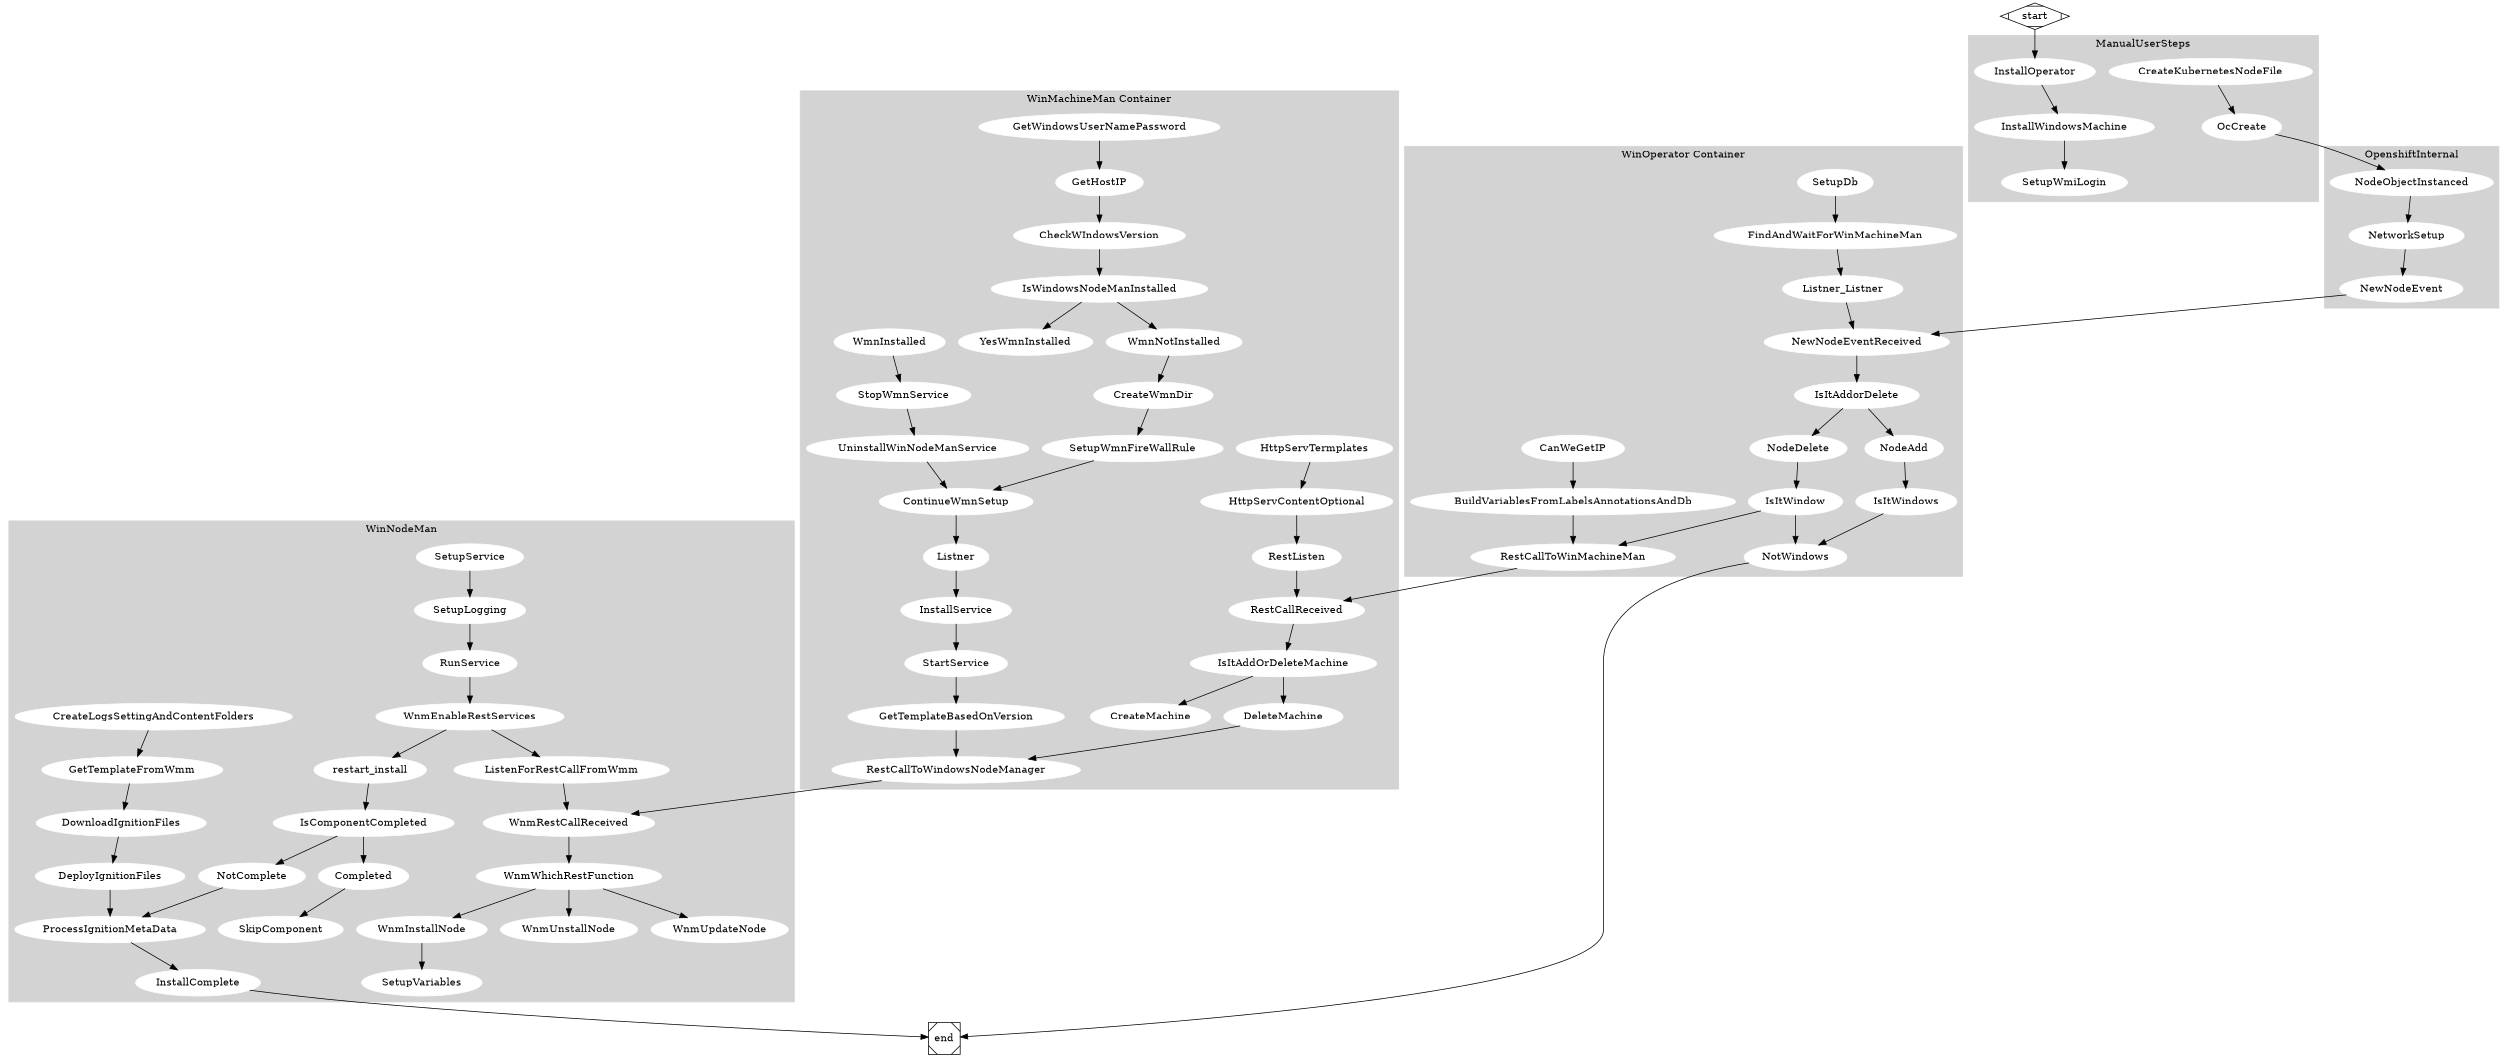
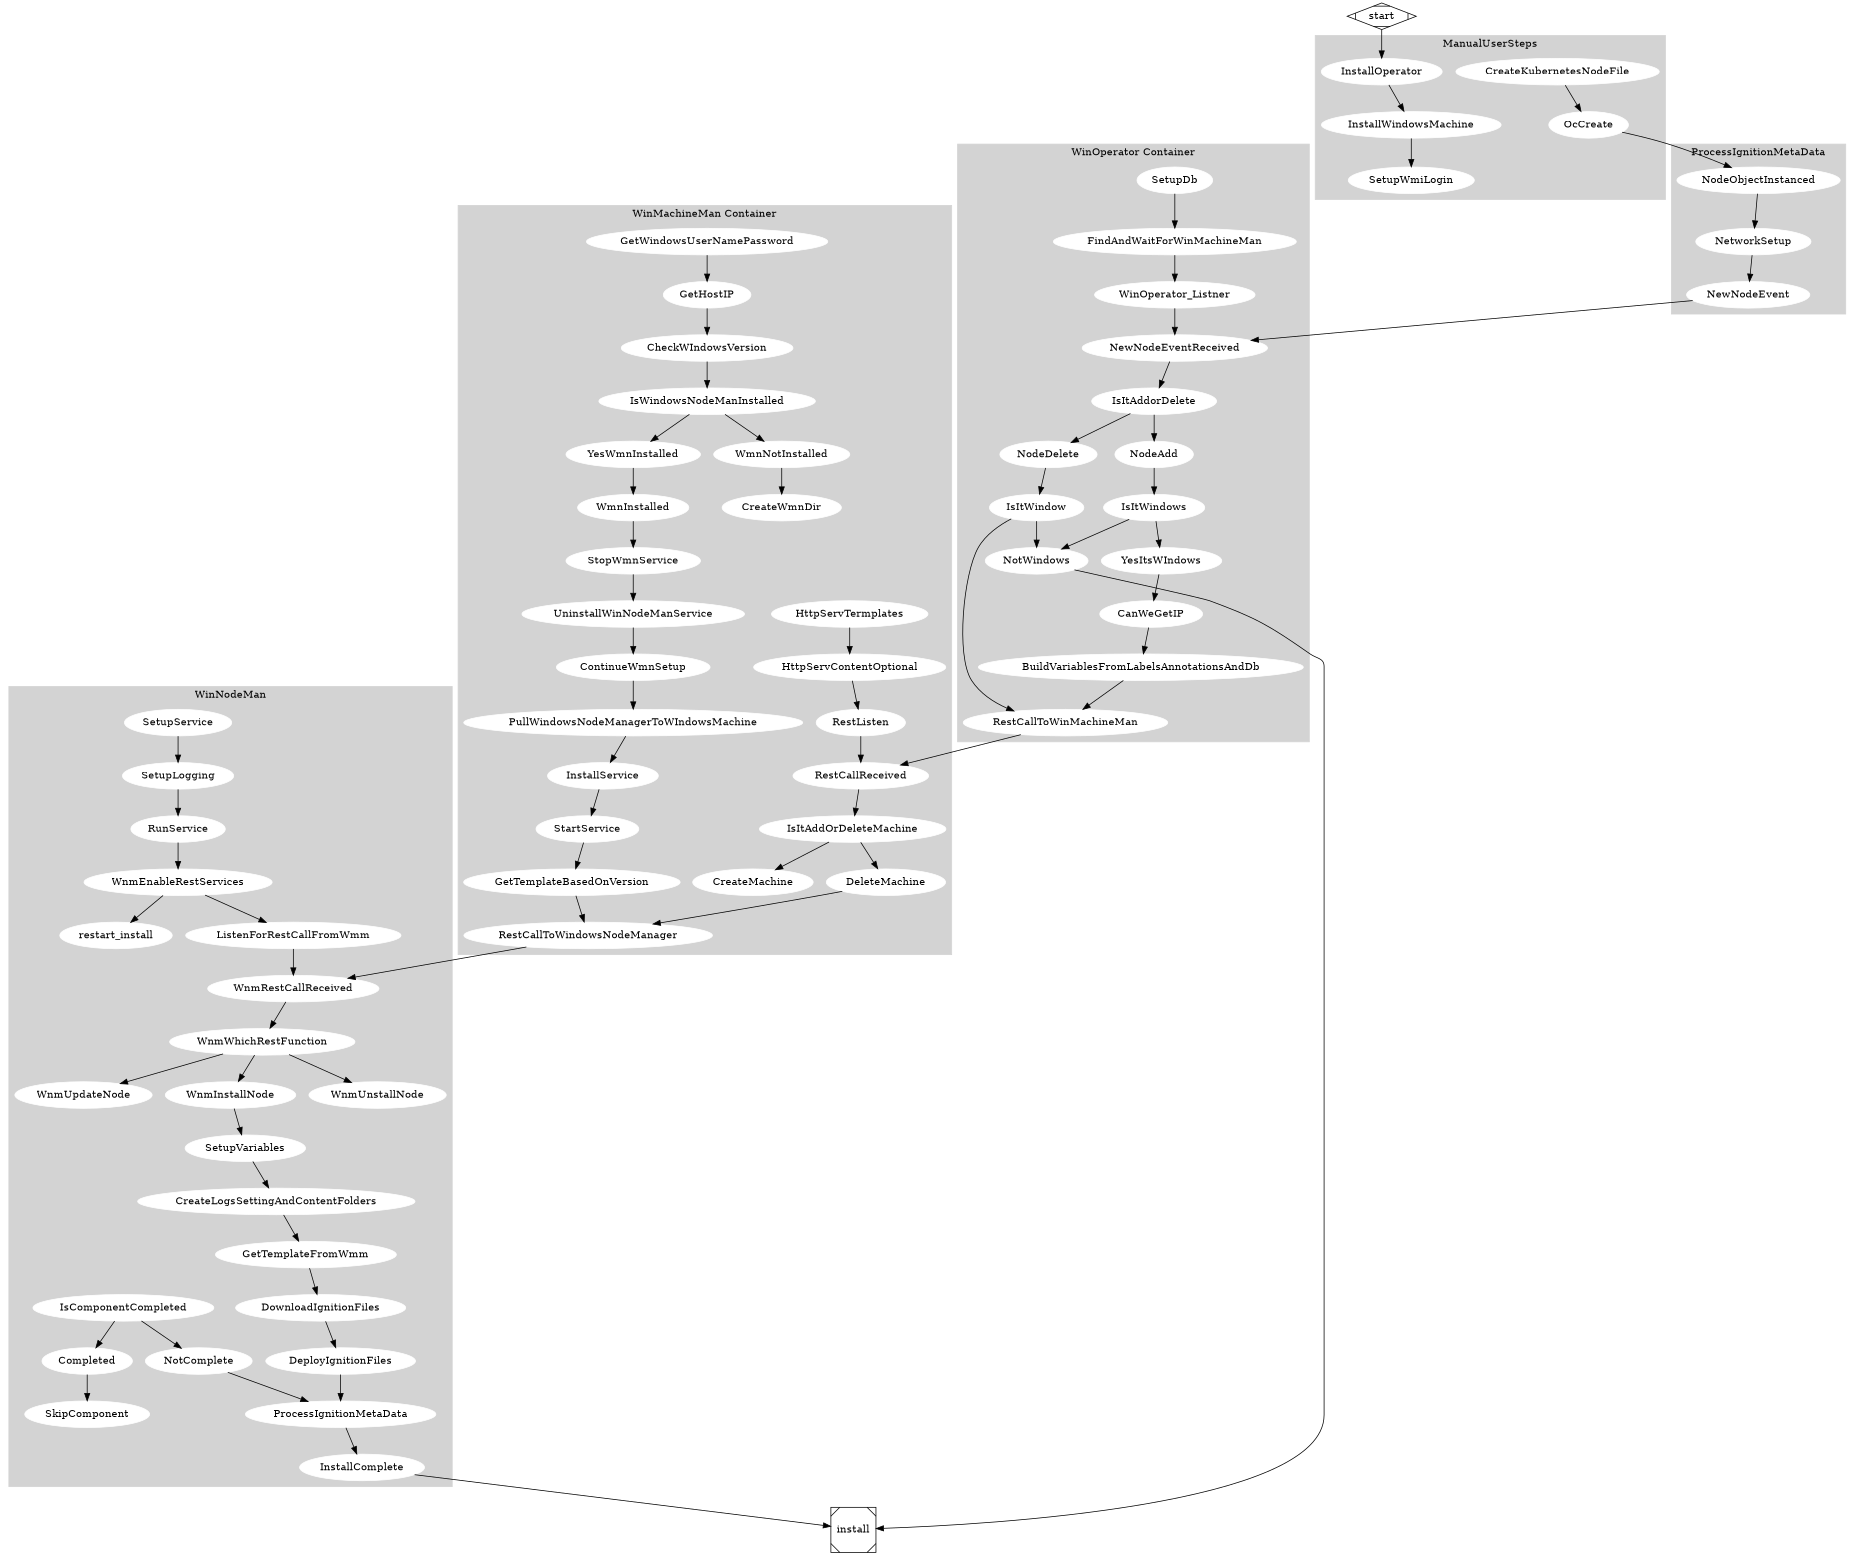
cluster "OpenshiftInternal": label "OpenshiftInternal" -> "ProcessIgnitionMetaData"
node "Listner_Listner": label "Listner_Listner" -> "WinOperator_Listner"
node "SetupWmnFireWallRule": removed
edge "YesWmnInstalled" -> "WmnInstalled": added
node "Listner": label "Listner" -> "PullWindowsNodeManagerToWIndowsMachine"
node "YesItsWIndows": added
edge "restart_install" -> "IsComponentCompleted": removed
node "end": label "end" -> "install"
edge "SetupVariables" -> "CreateLogsSettingAndContentFolders": added
